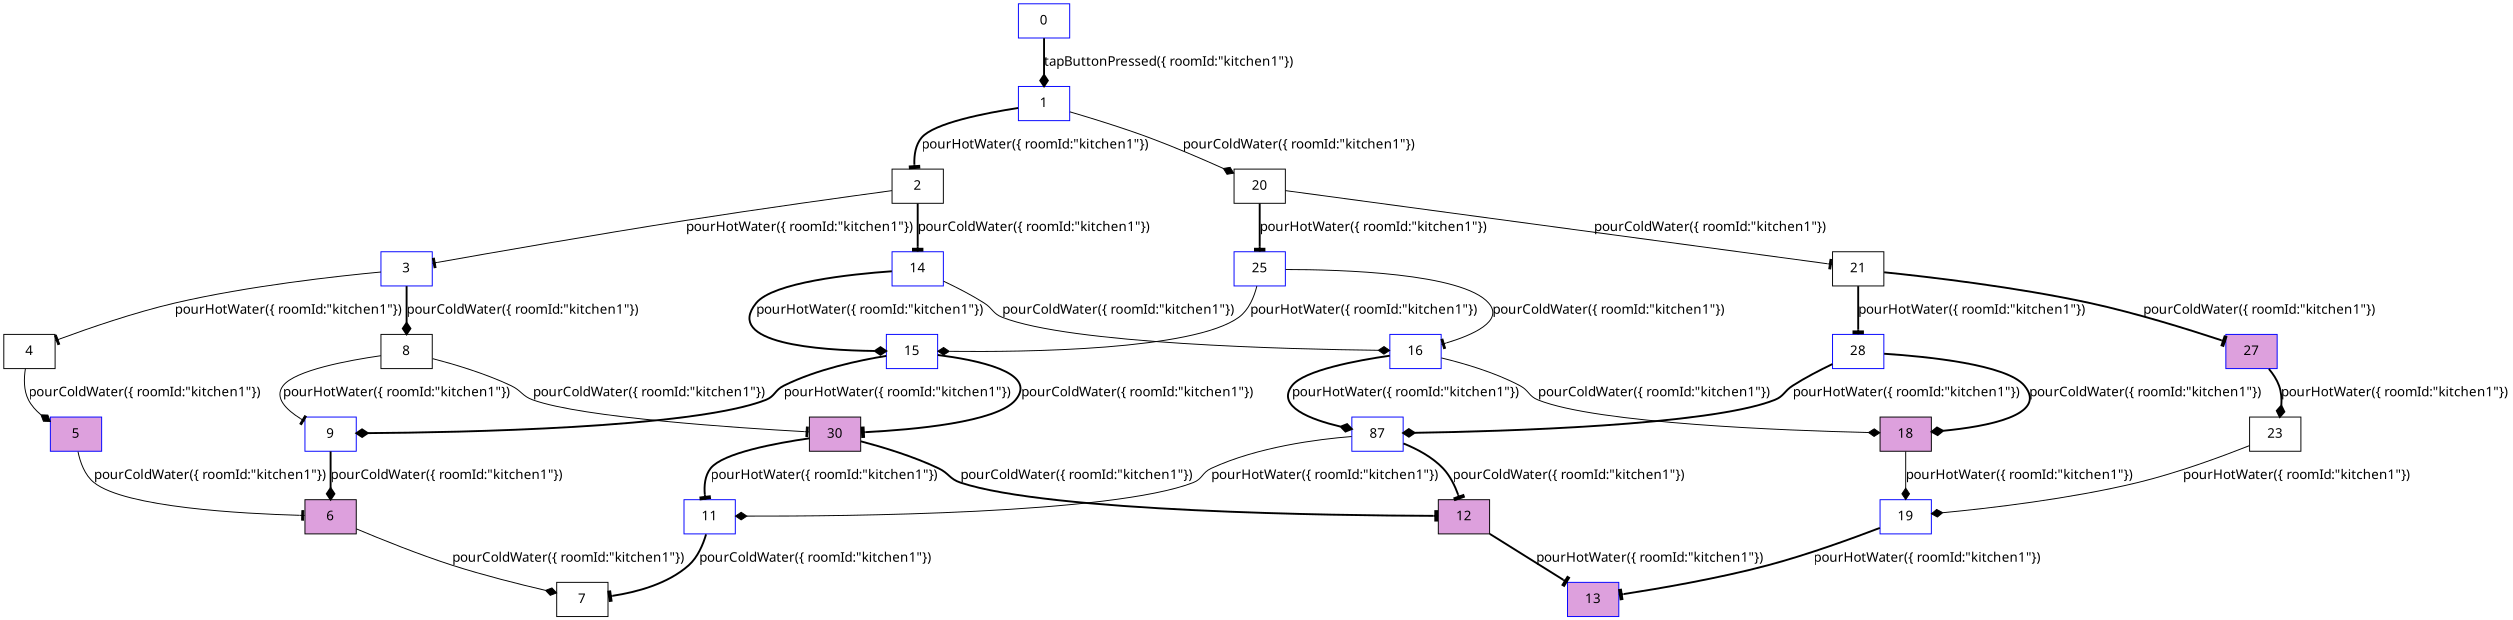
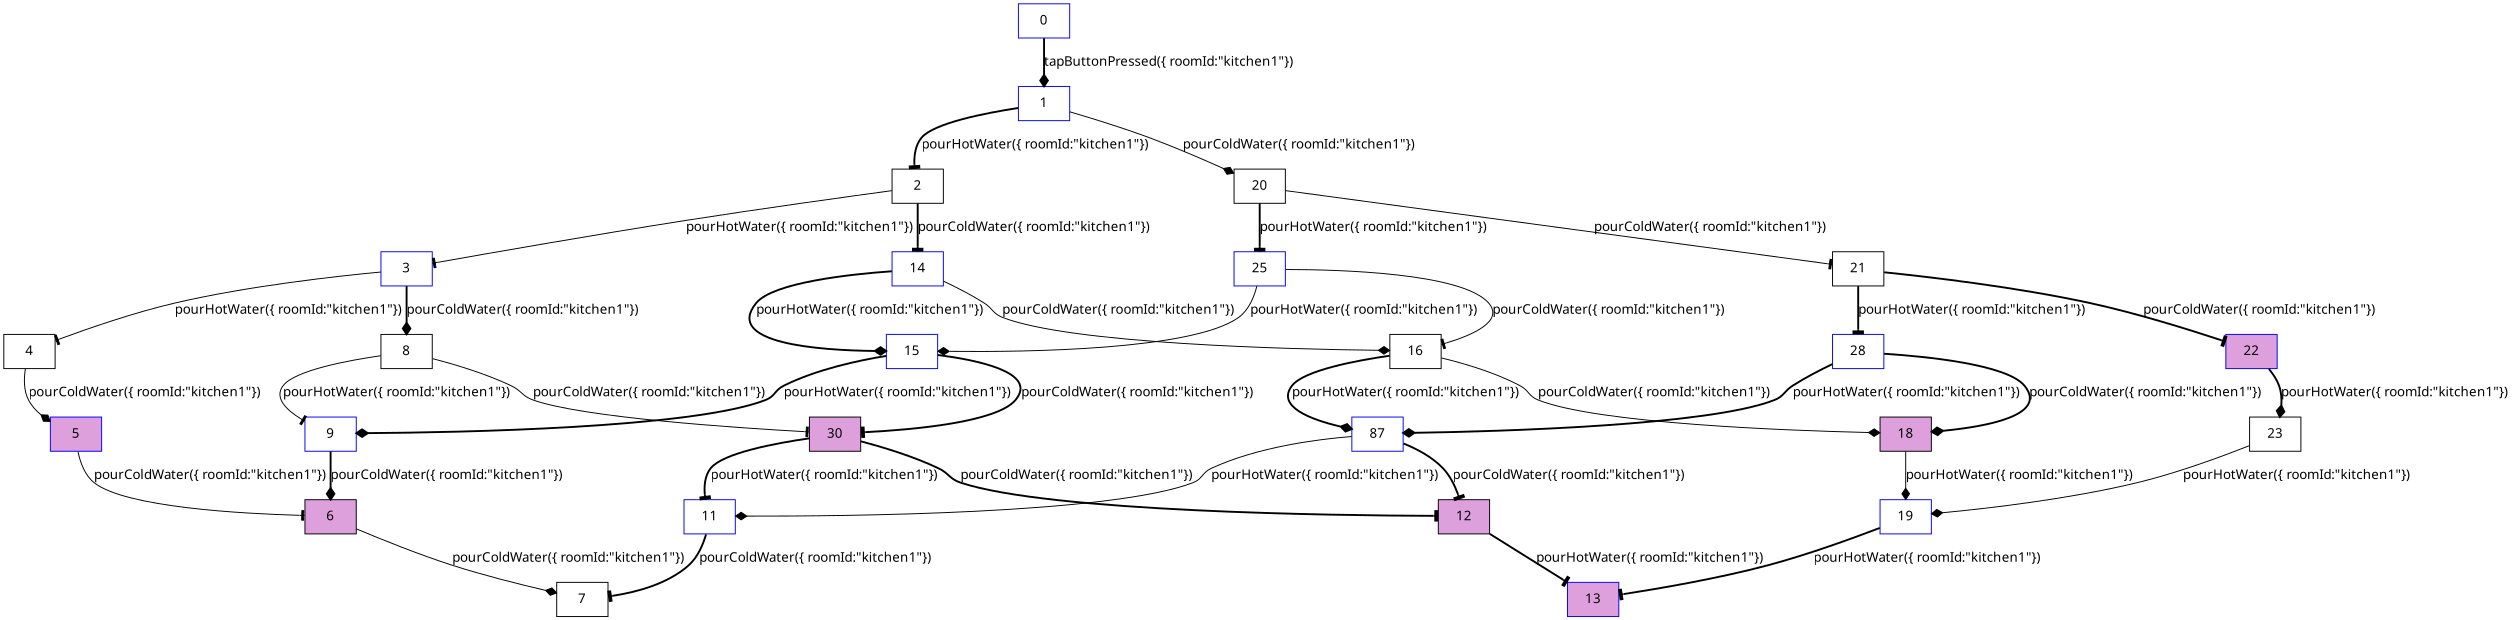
node "16": color blue -> black
node "27": label "27" -> "22"
